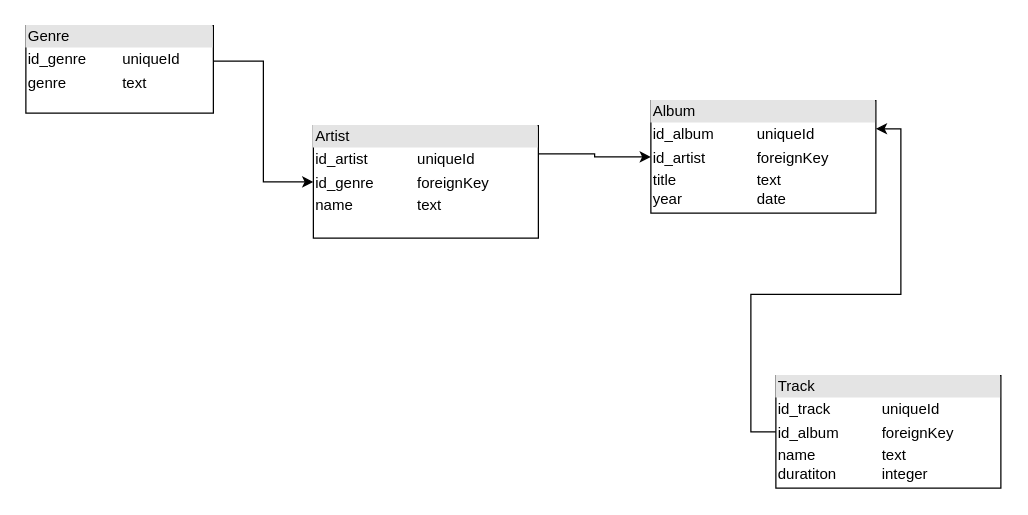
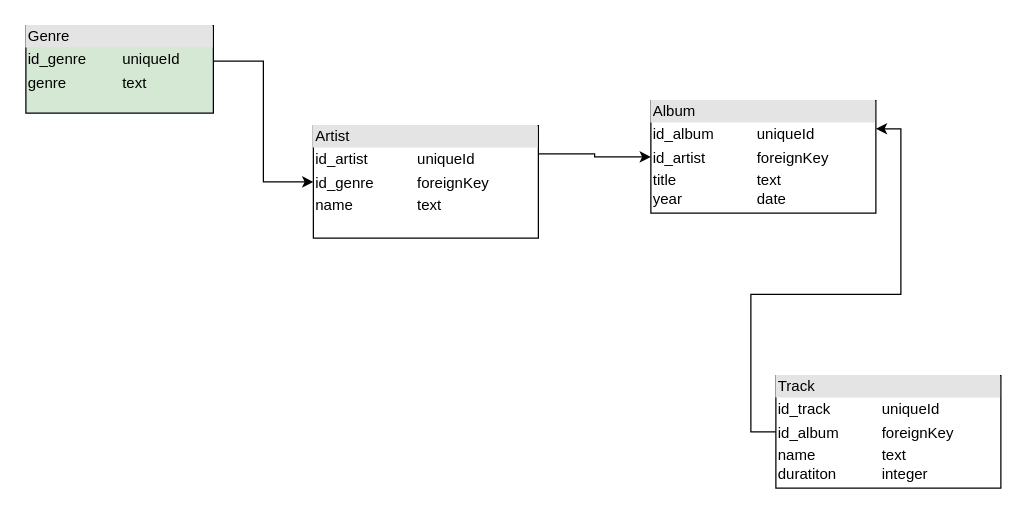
node "Genre id_genre uniqueId genre text": fillcolor #ffffff -> #d5e8d4
